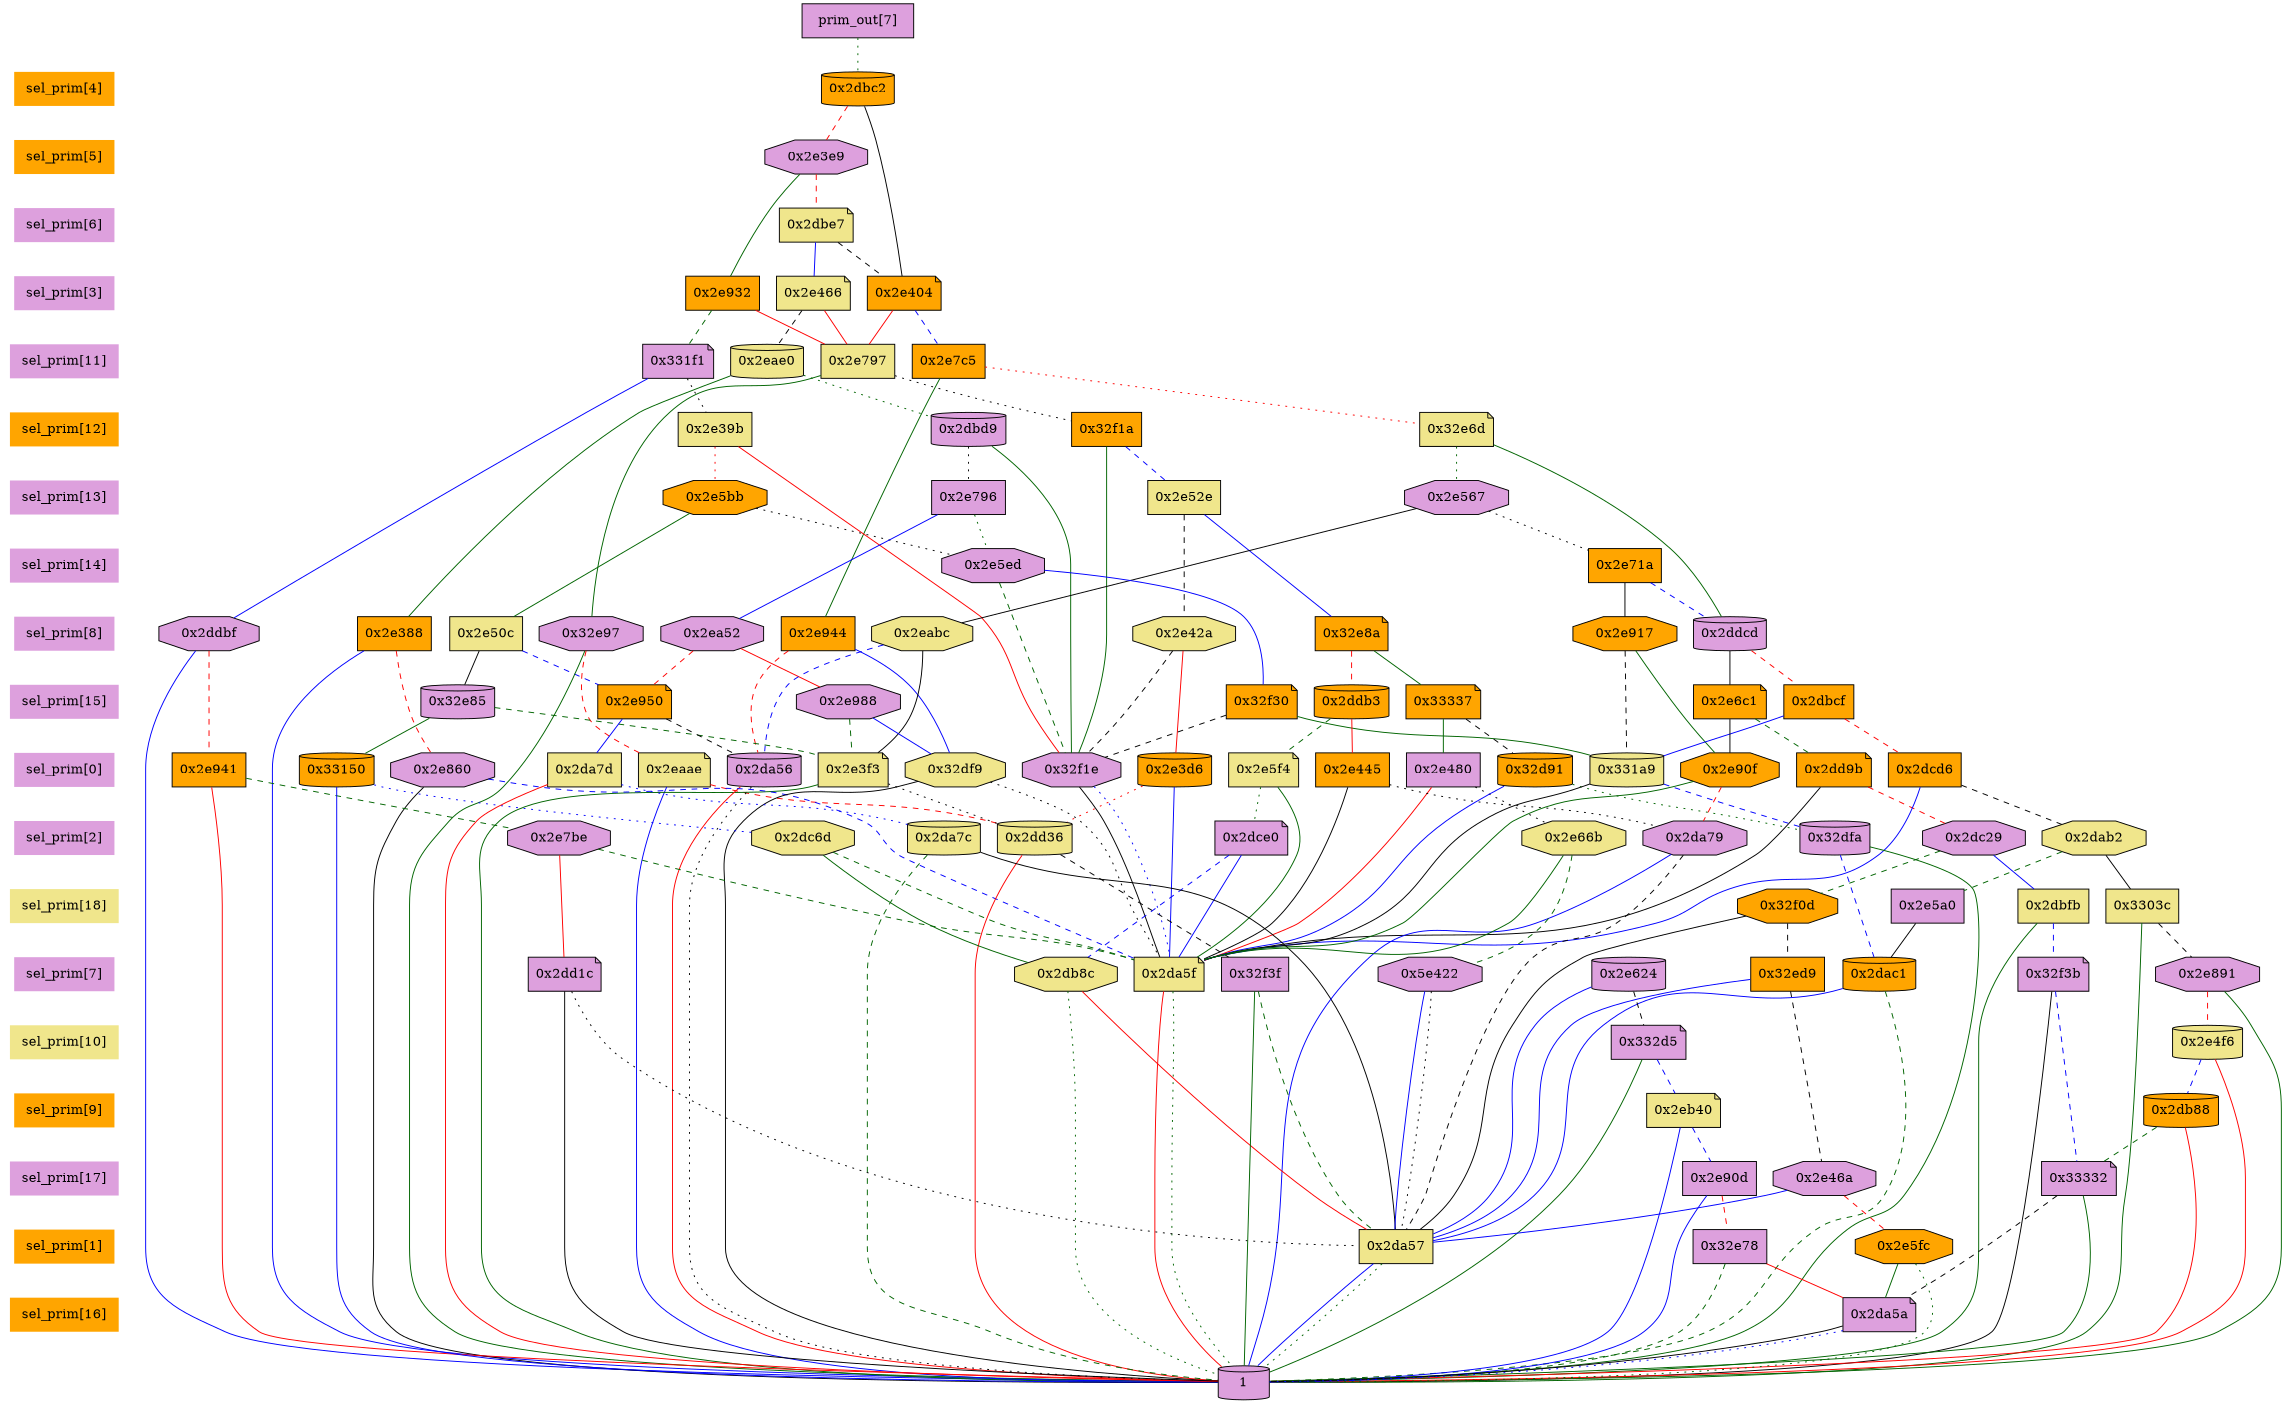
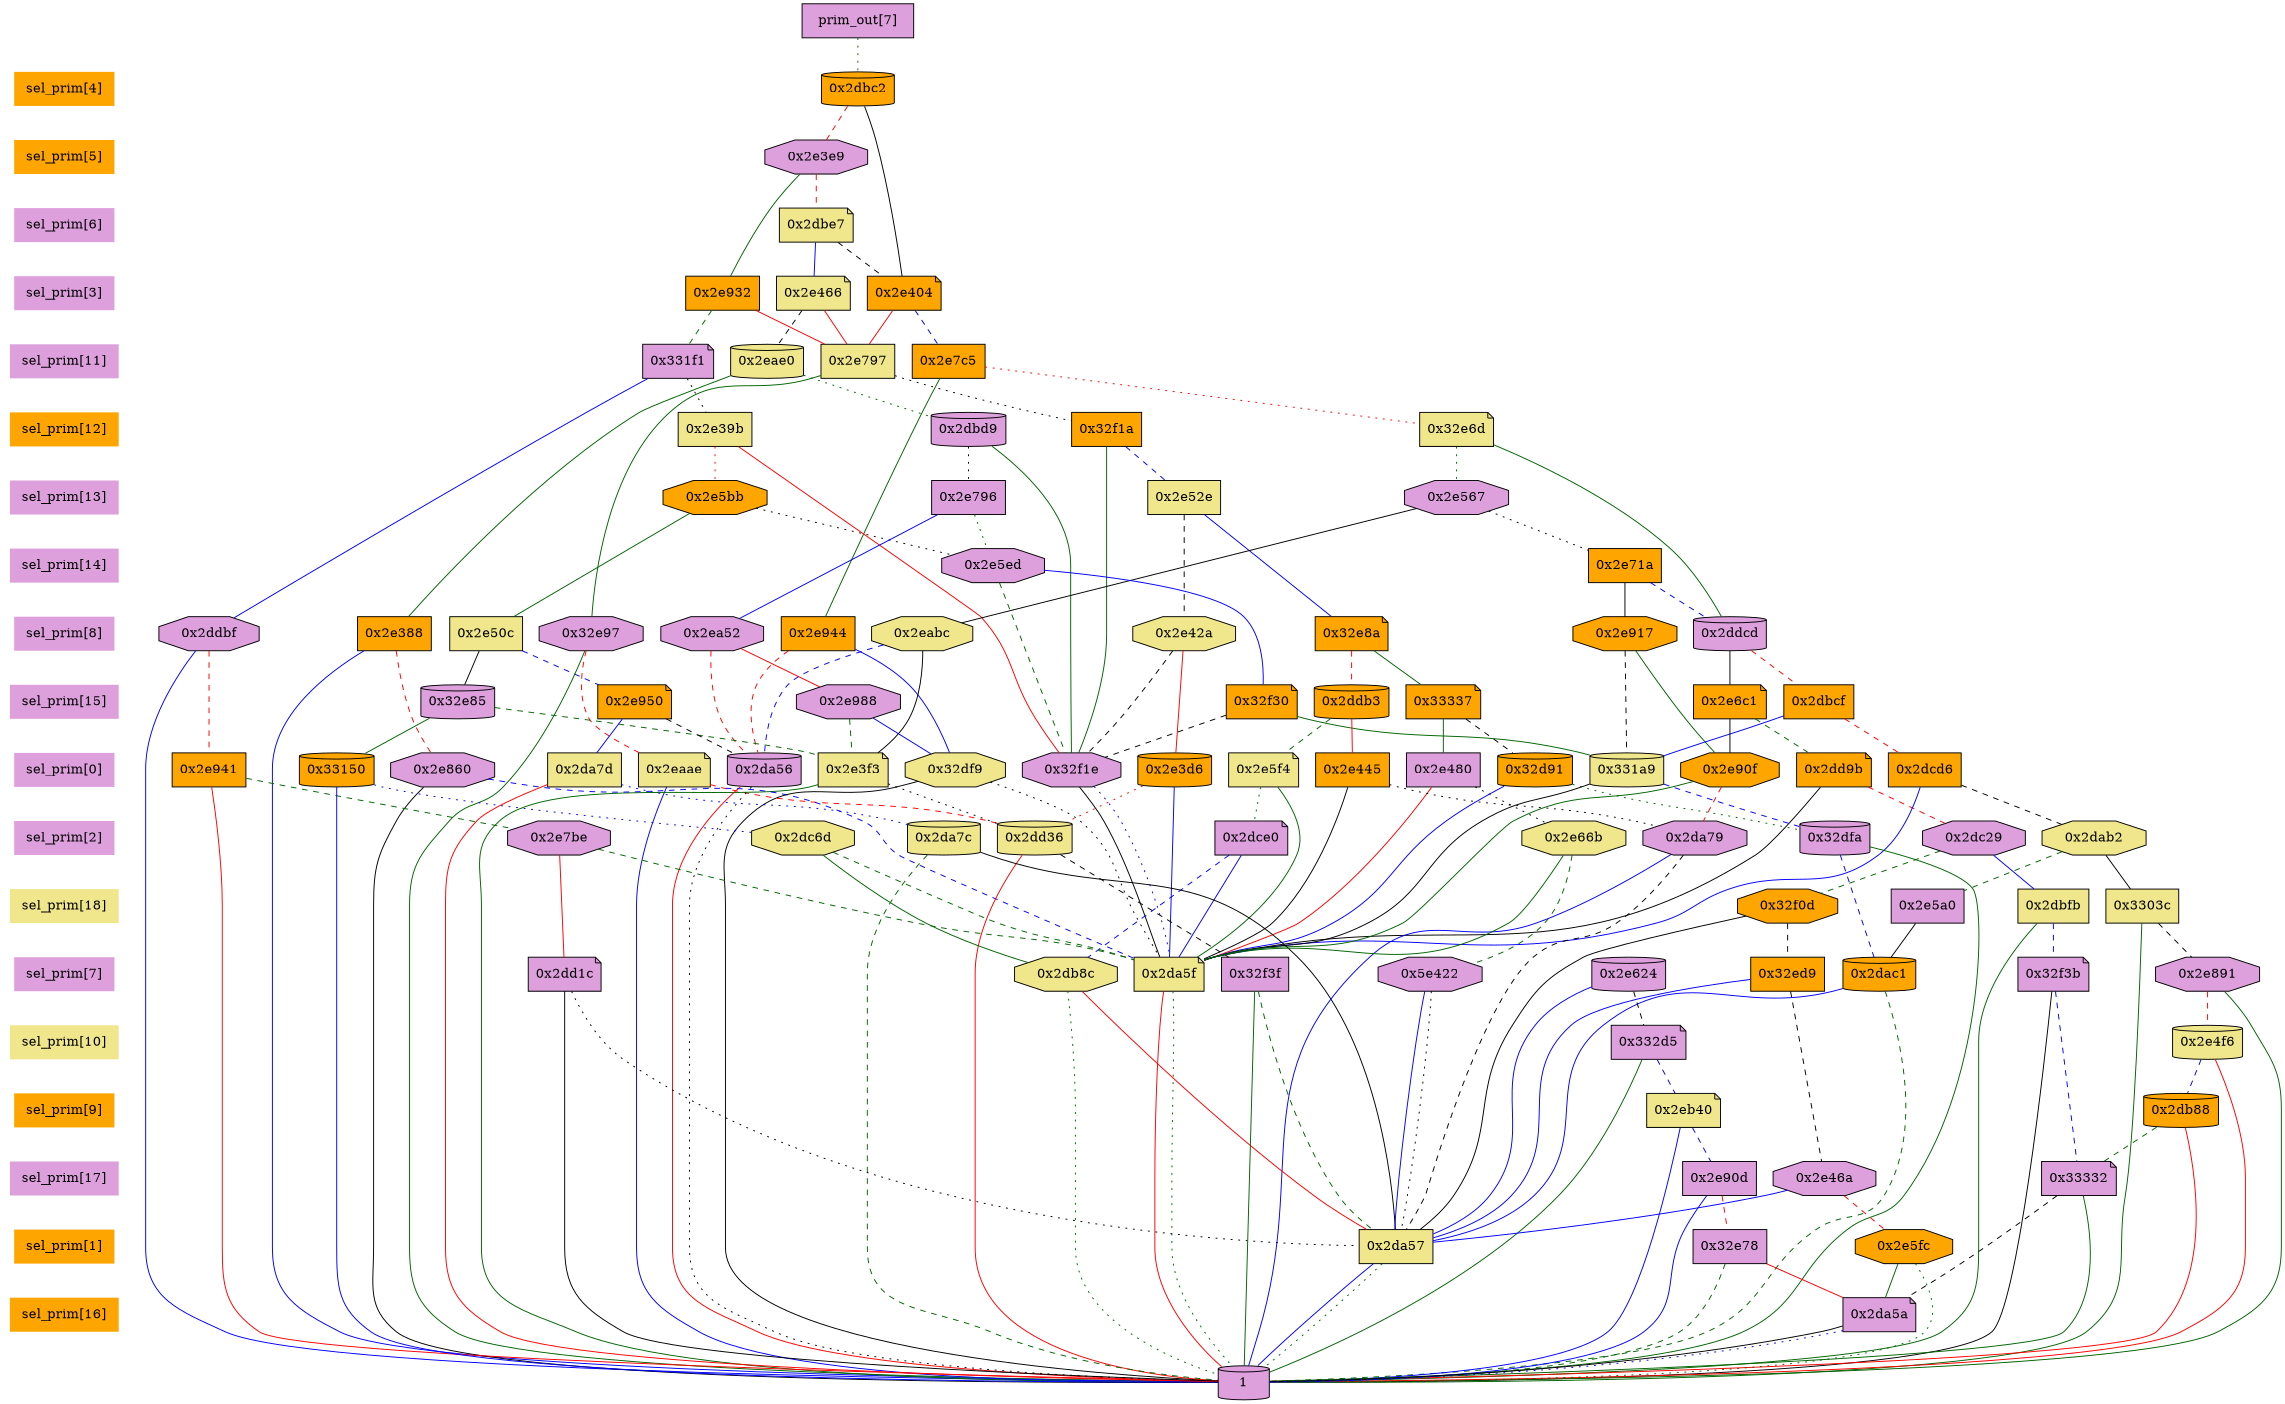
edge "0x2ea52" -- "0x2e950": now "0x2ea52" -- "0x2da56"
